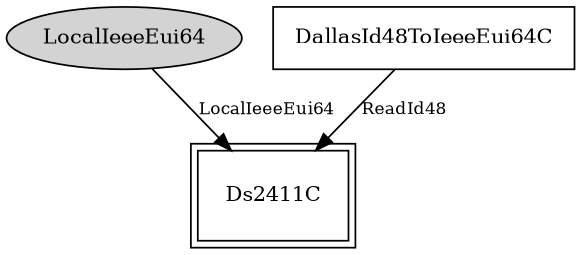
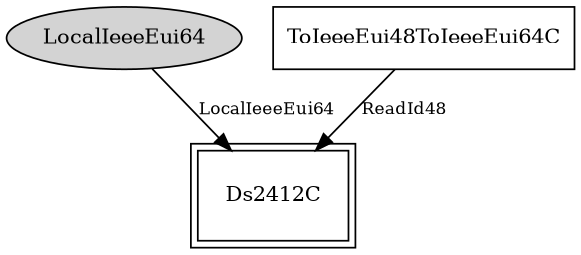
node "DallasId48ToIeeeEui64C": label "DallasId48ToIeeeEui64C" -> "ToIeeeEui48ToIeeeEui64C"
node "Ds2411C": label "Ds2411C" -> "Ds2412C"
